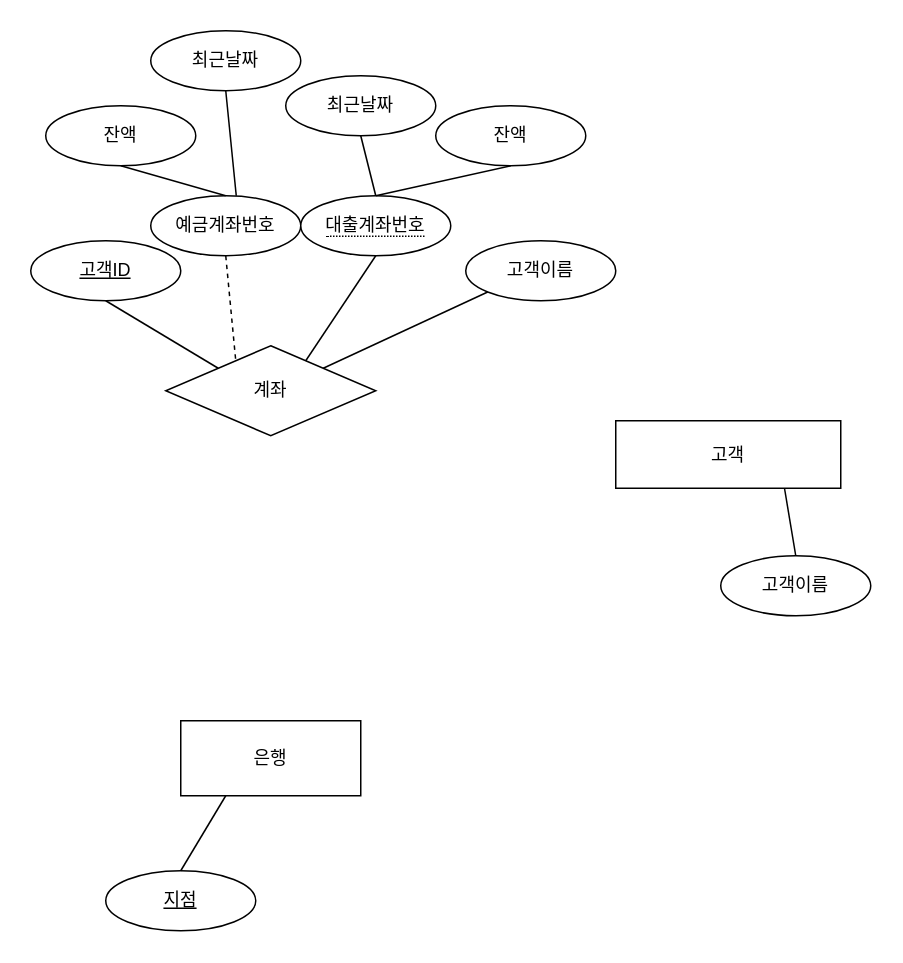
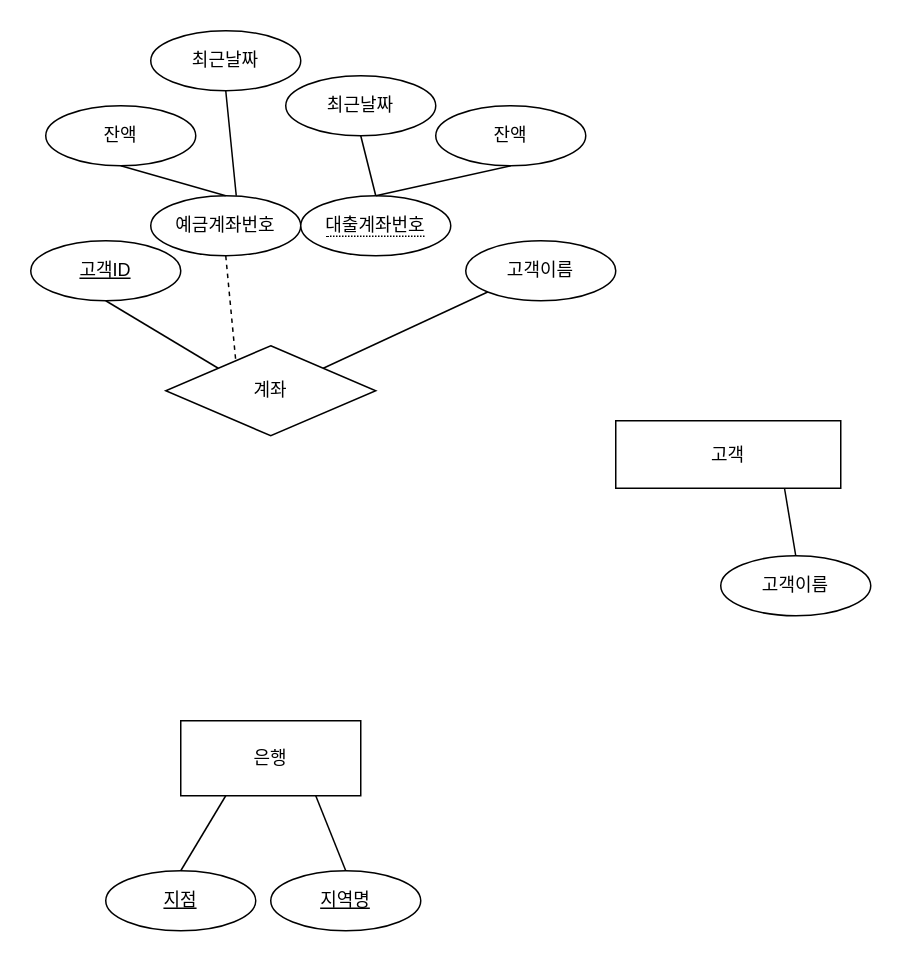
edge "대출계좌번호" -- "계좌": removed
edge "은행" -- "지역명": added
node "지역명": added
